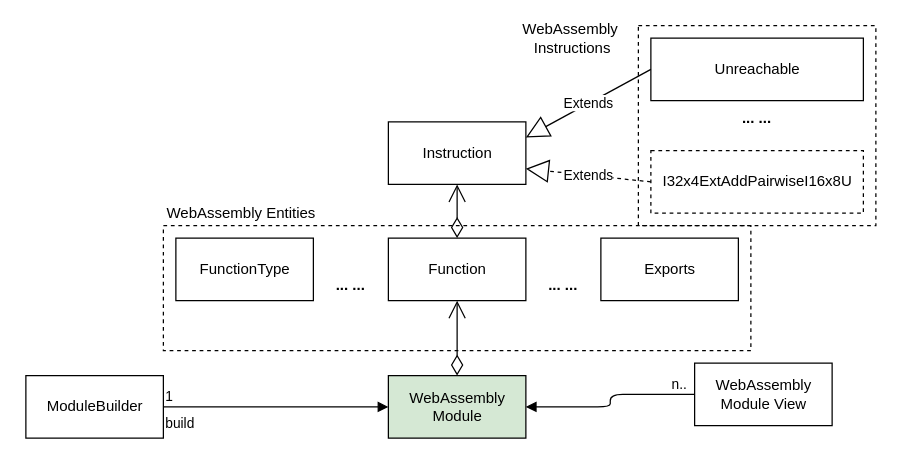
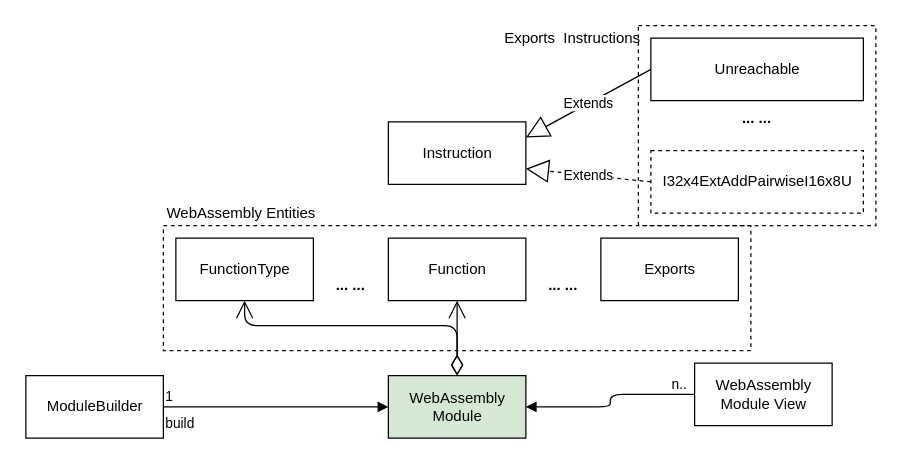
node "WebAssembly Instructions": label "WebAssembly Instructions" -> "Exports Instructions"
edge "Instruction" -- "Function": removed
edge "FunctionType" -- "WebAssembly Module": added
